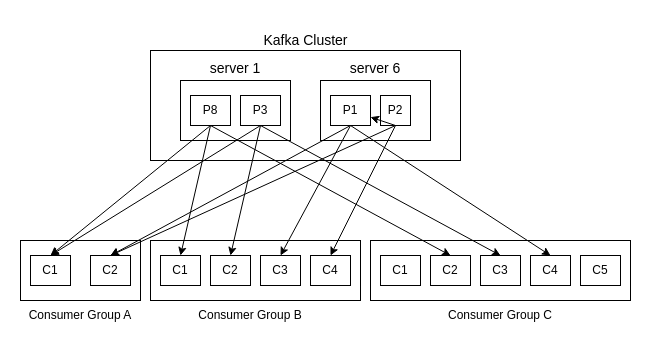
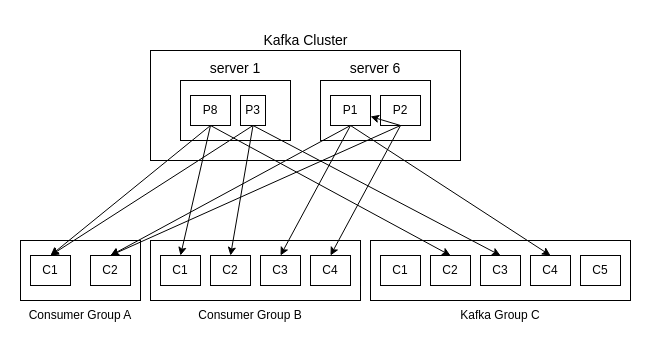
node "P3": size 40x30 -> 25x30
node "P2": size 30x30 -> 40x30
node "Consumer Group C": label "Consumer Group C" -> "Kafka Group C"
